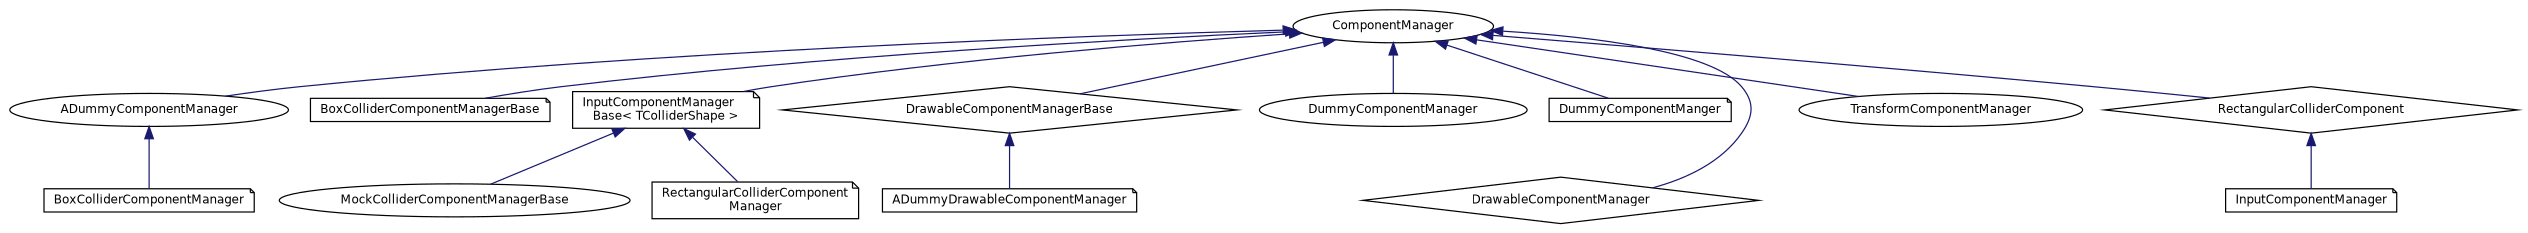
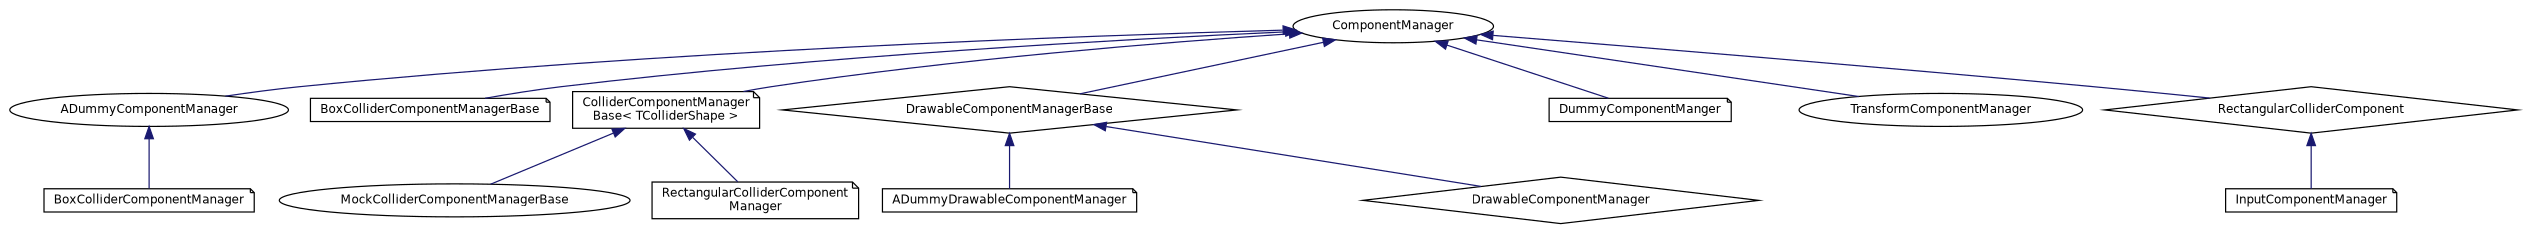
edge "DrawableComponentManager" -> "ComponentManager": now "DrawableComponentManager" -> "DrawableComponentManagerBase"
node "InputComponentManager Base< TColliderShape >": label "InputComponentManager Base< TColliderShape >" -> "ColliderComponentManager Base< TColliderShape >"
node "DummyComponentManager": removed
